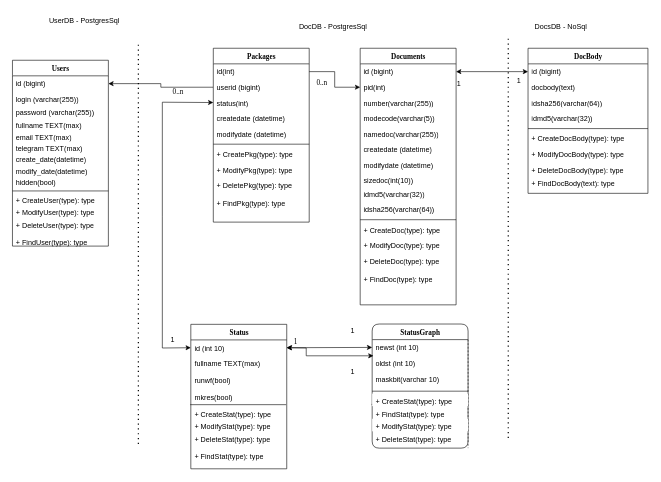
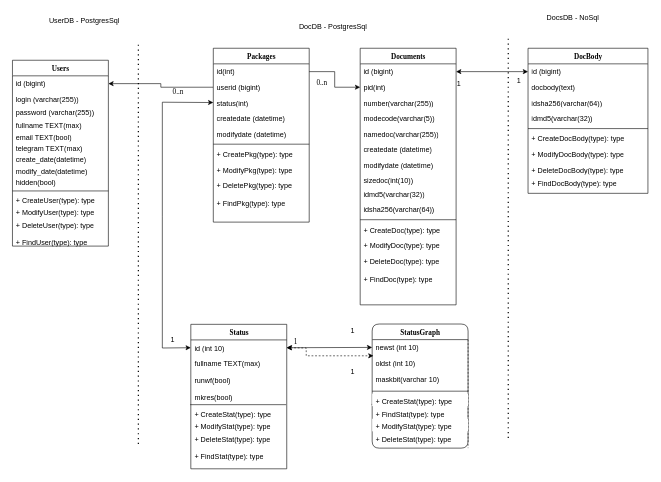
node "DocsDB - NoSql": moved (561, 27) -> (573, 18)
node "email TEXT(max)": label "email TEXT(max)" -> "email TEXT(bool)"
node "+ FindDocBody(text): type": label "+ FindDocBody(text): type" -> "+ FindDocBody(type): type"
edge "id (int 10)" -- "oldst (int 10)": style solid -> dashed
